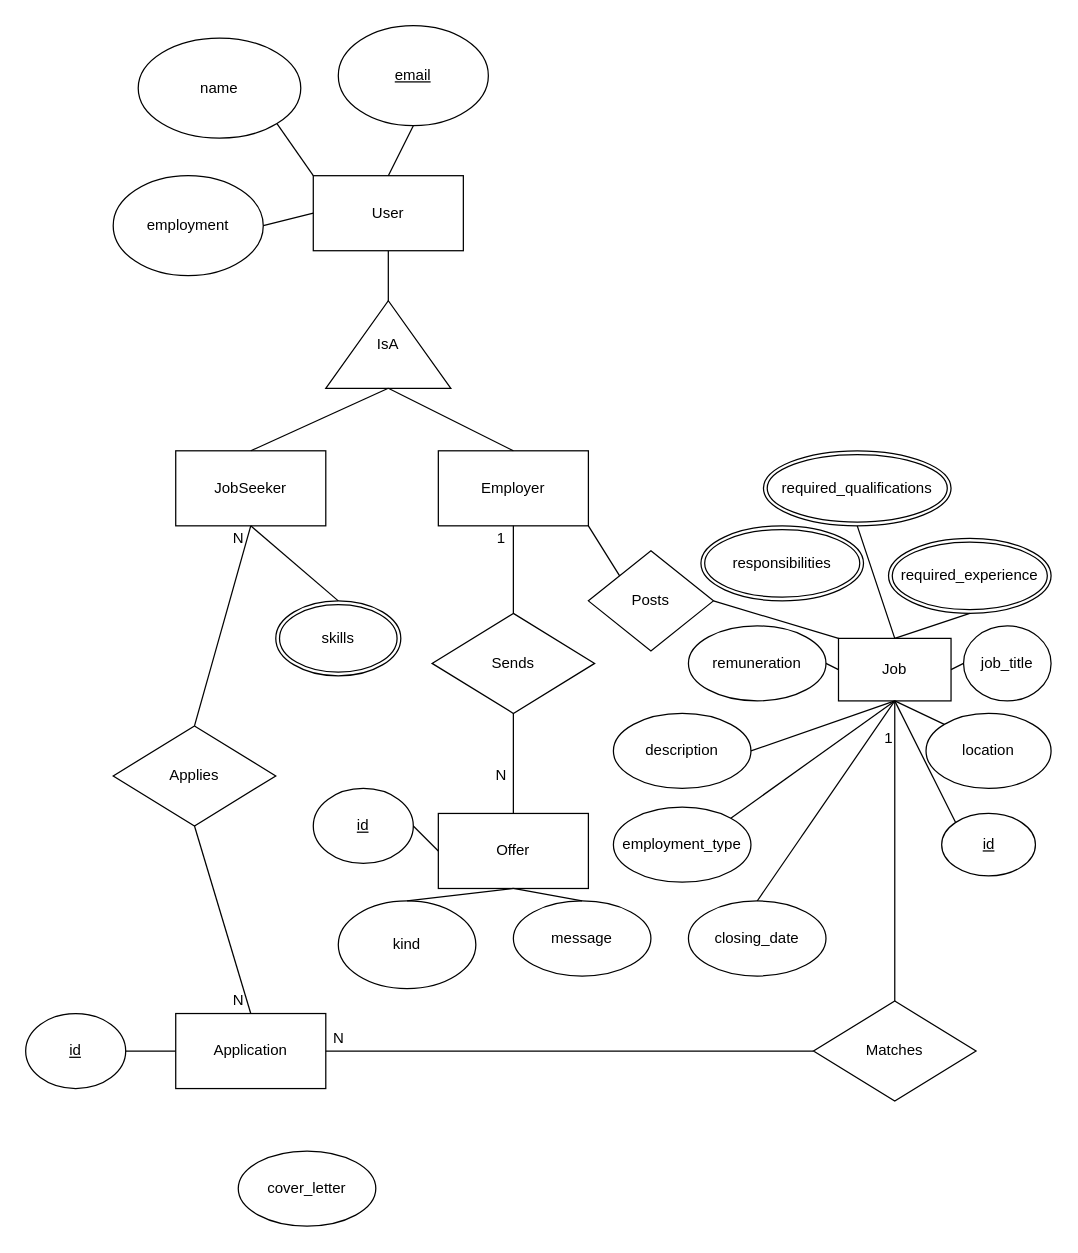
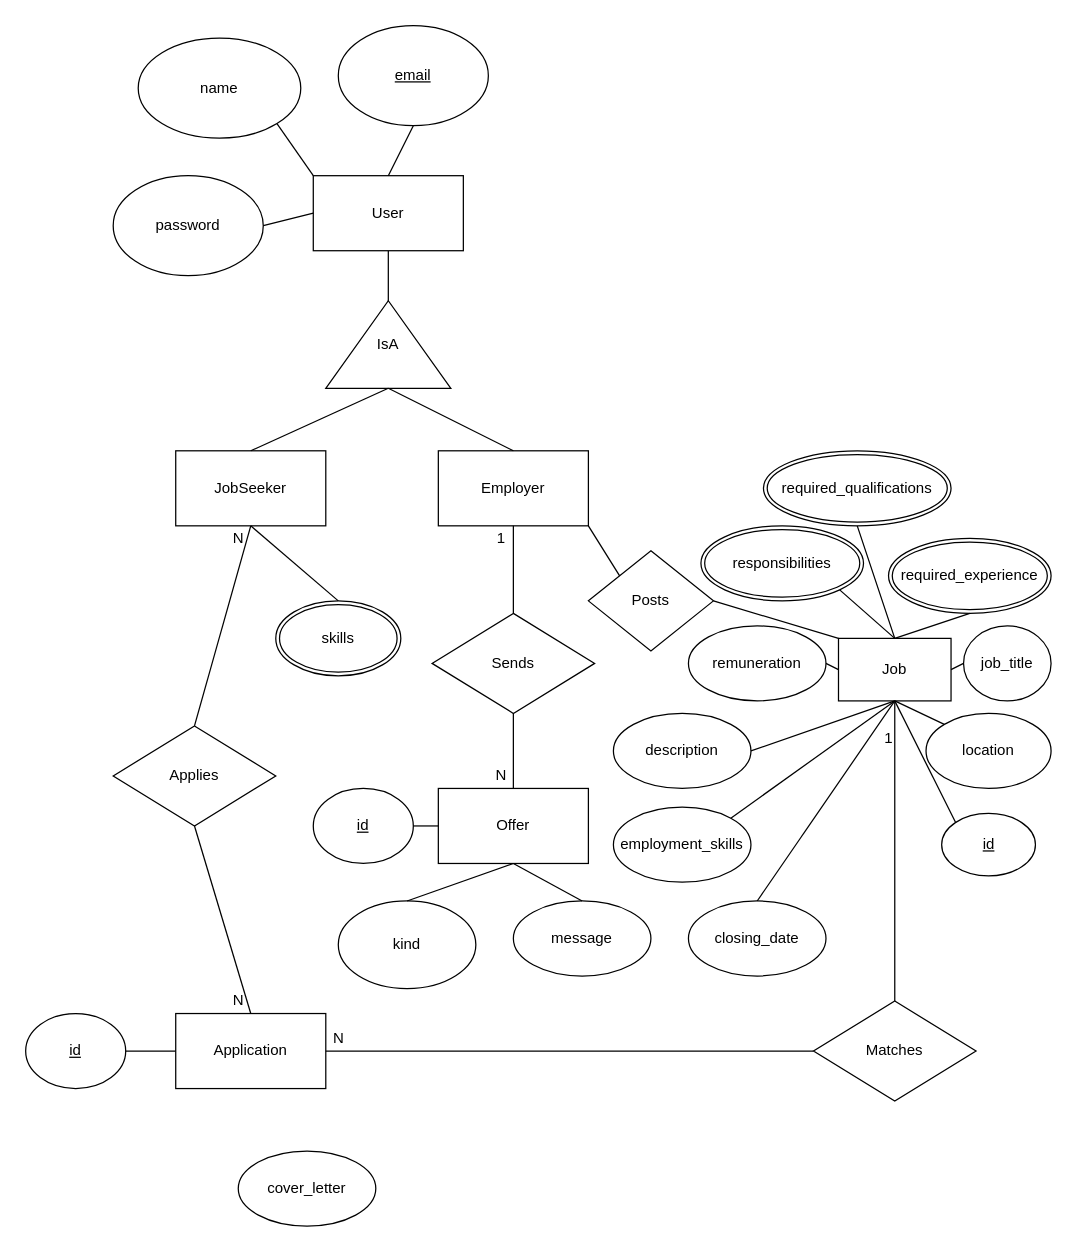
node "employment": label "employment" -> "password"
edge "responsibilities" -- "Job": added
node "employment_type": label "employment_type" -> "employment_skills"
node "Offer": moved (513, 851) -> (513, 826)
